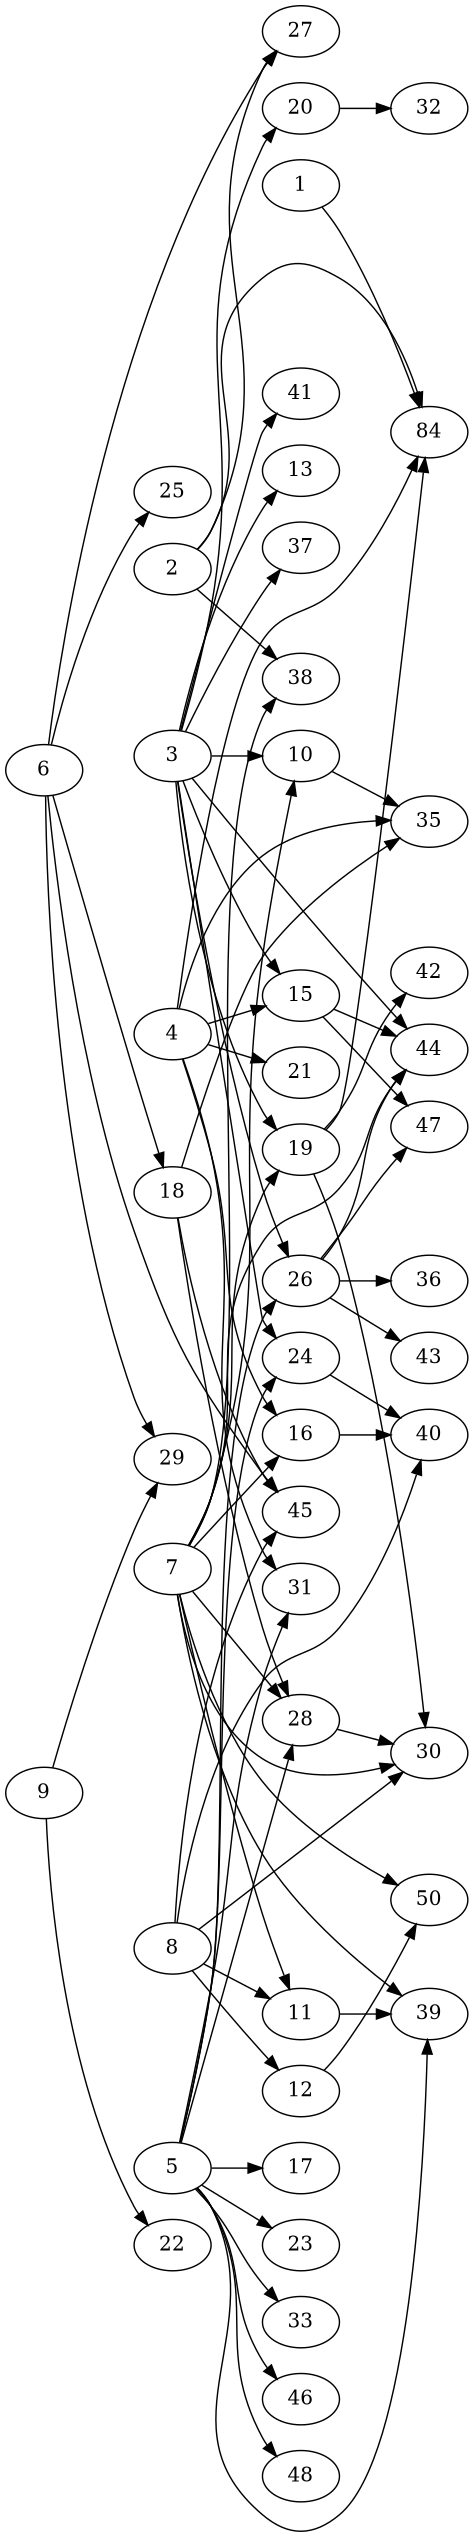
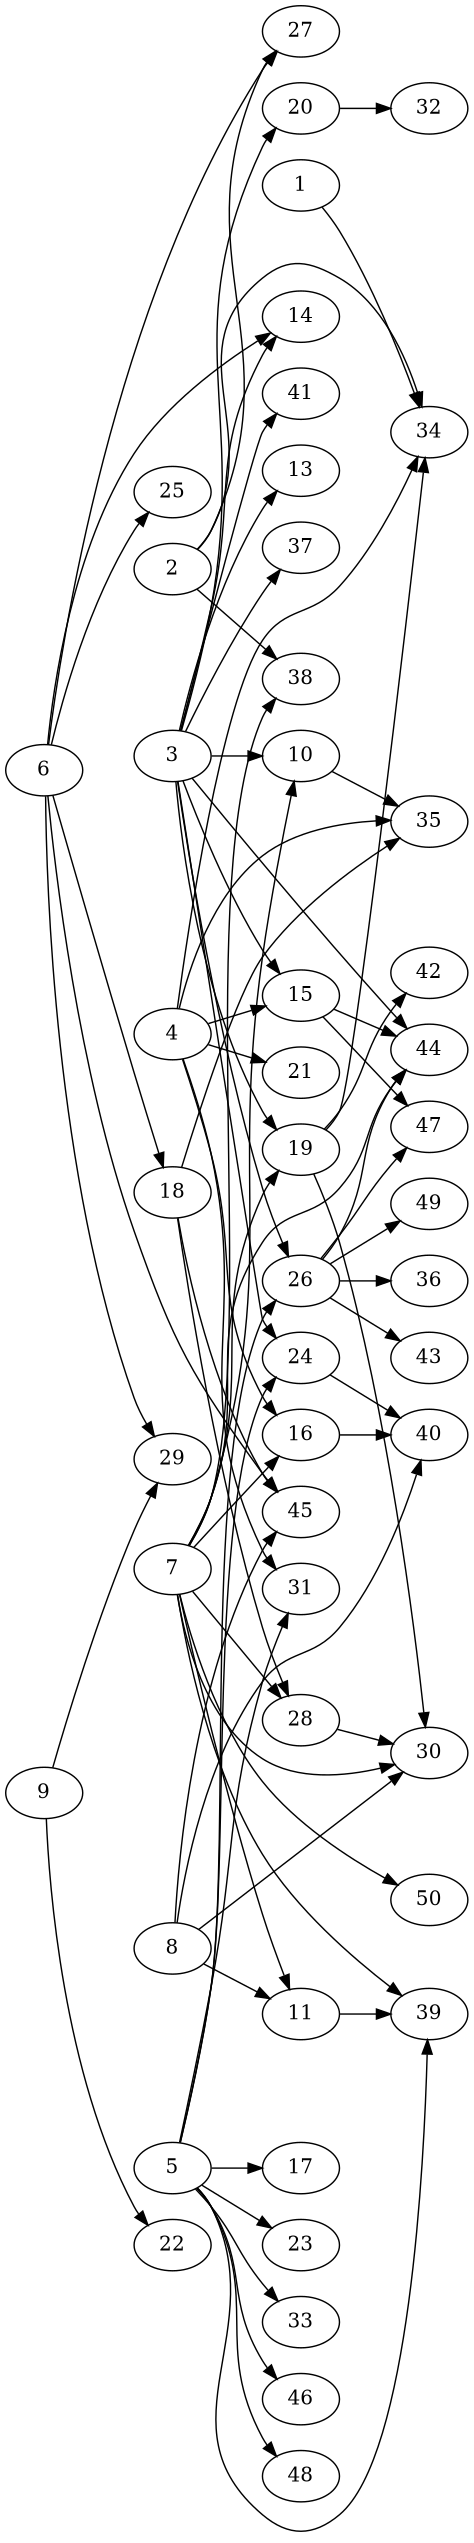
node "14": added
node "84": label "84" -> "34"
node "49": added
edge "5" -> "28": removed
node "12": removed
